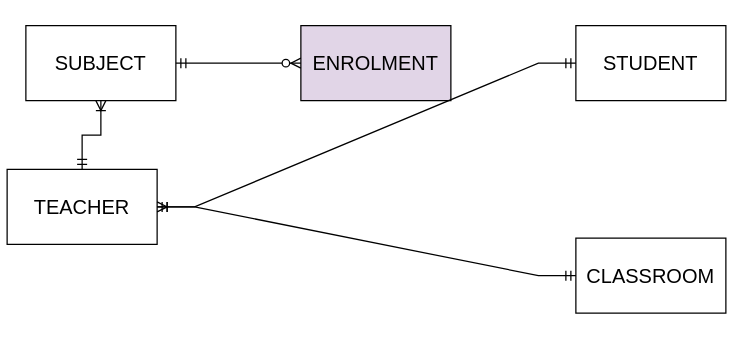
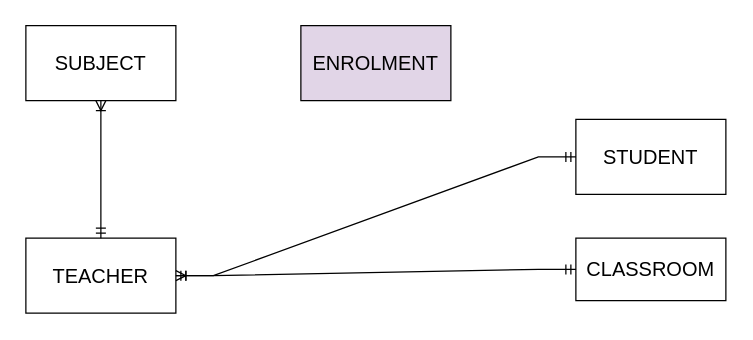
edge "SUBJECT" -- "ENROLMENT": removed
node "STUDENT": moved (651, 63) -> (651, 157)
node "TEACHER": moved (82, 207) -> (101, 276)
node "CLASSROOM": size 150x75 -> 150x63
